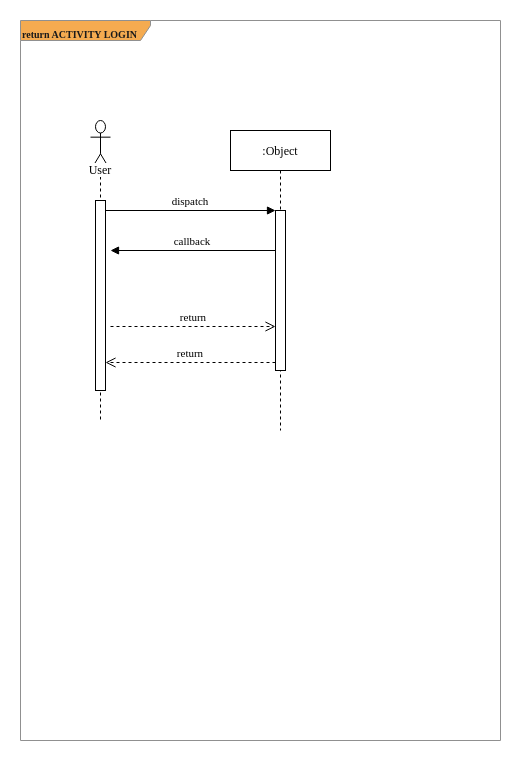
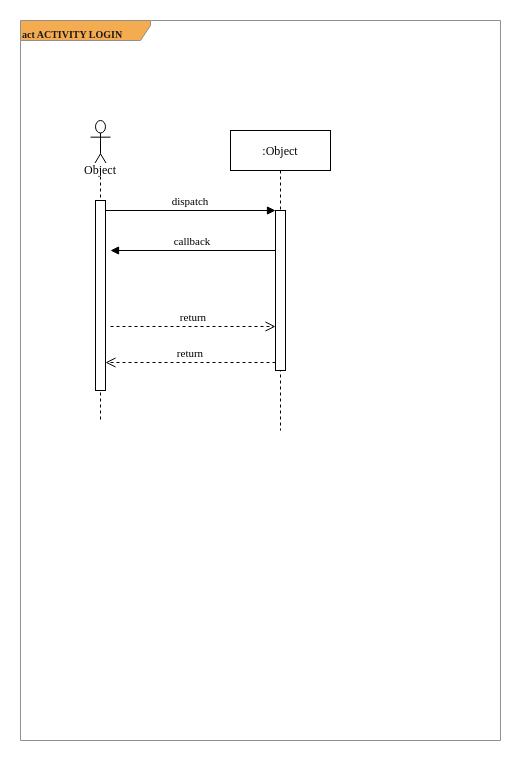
node "return ACTIVITY LOGIN": label "return ACTIVITY LOGIN" -> "act ACTIVITY LOGIN"
node "User": label "User" -> "Object"
